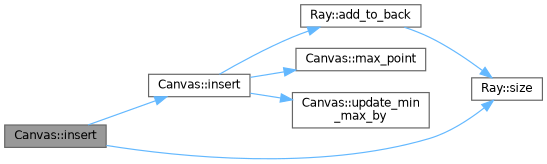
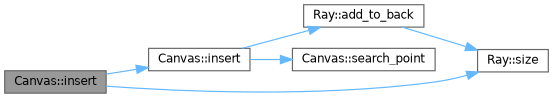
node "Canvas::max_point": label "Canvas::max_point" -> "Canvas::search_point"
node "Canvas::update_min _max_by": removed
